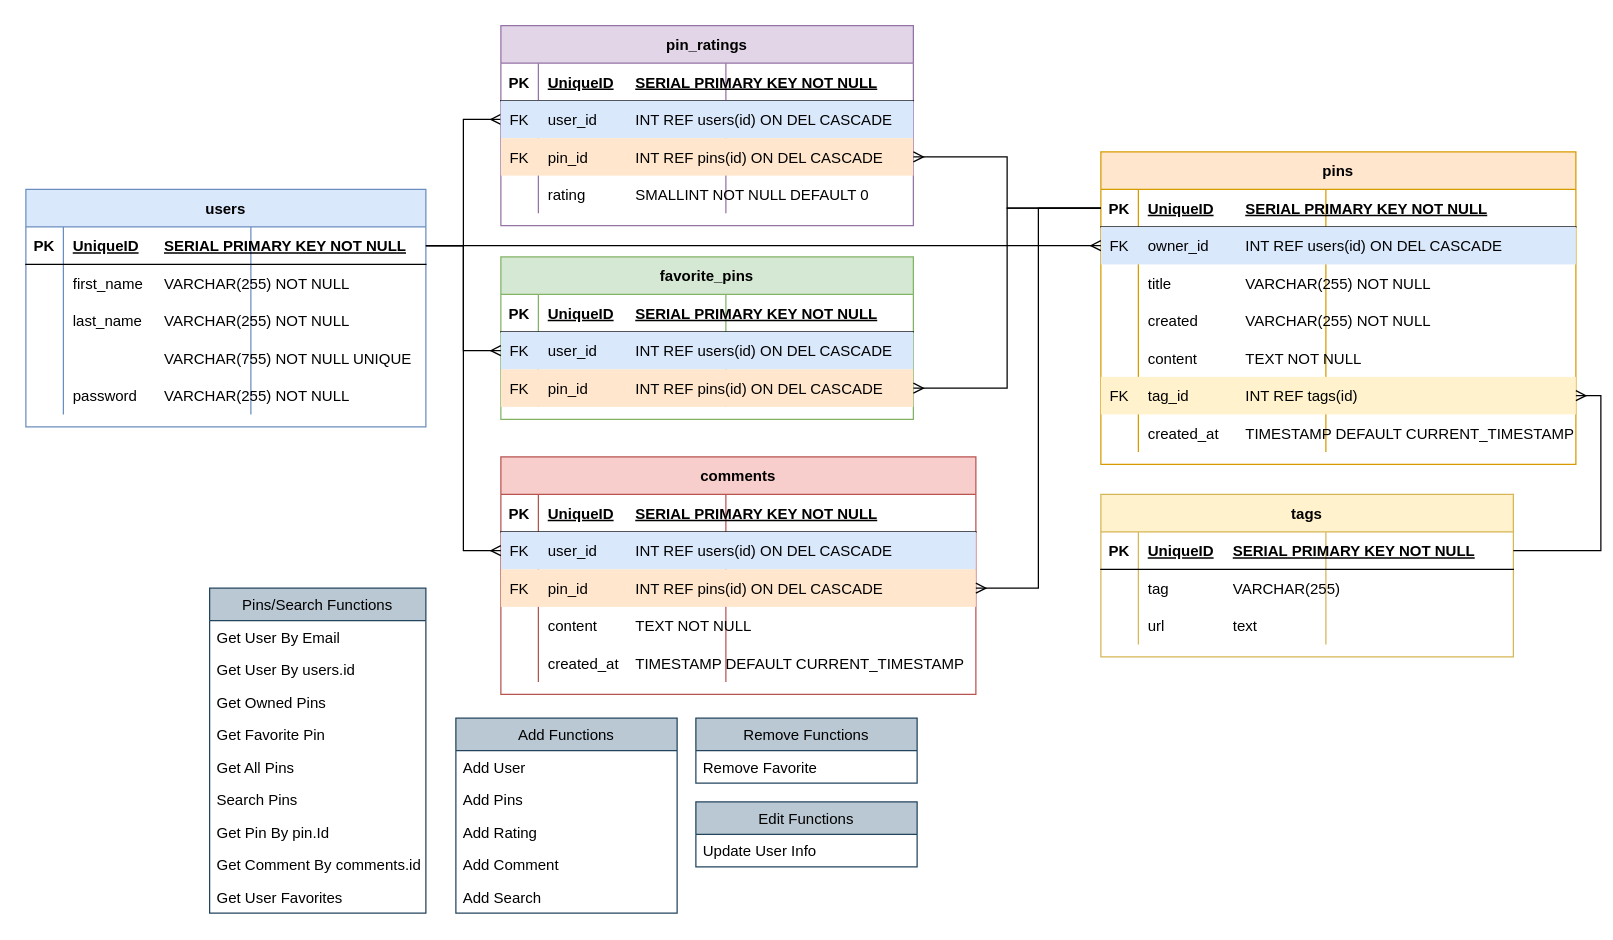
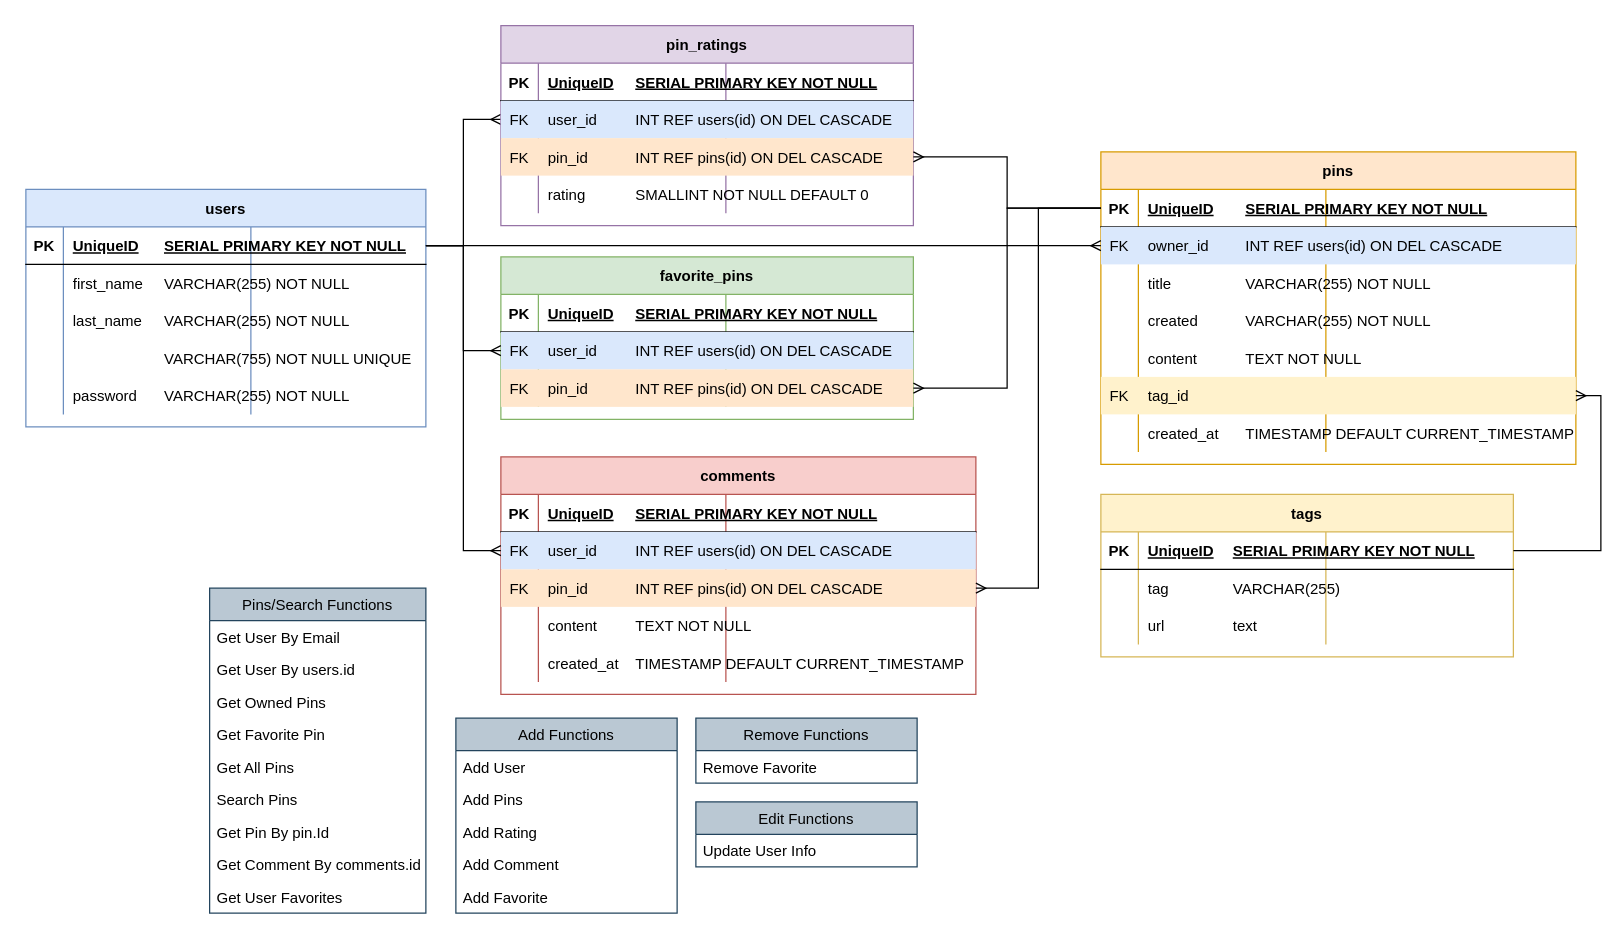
node "INT REF tags(id)": removed
node "Add Search": label "Add Search" -> "Add Favorite"
